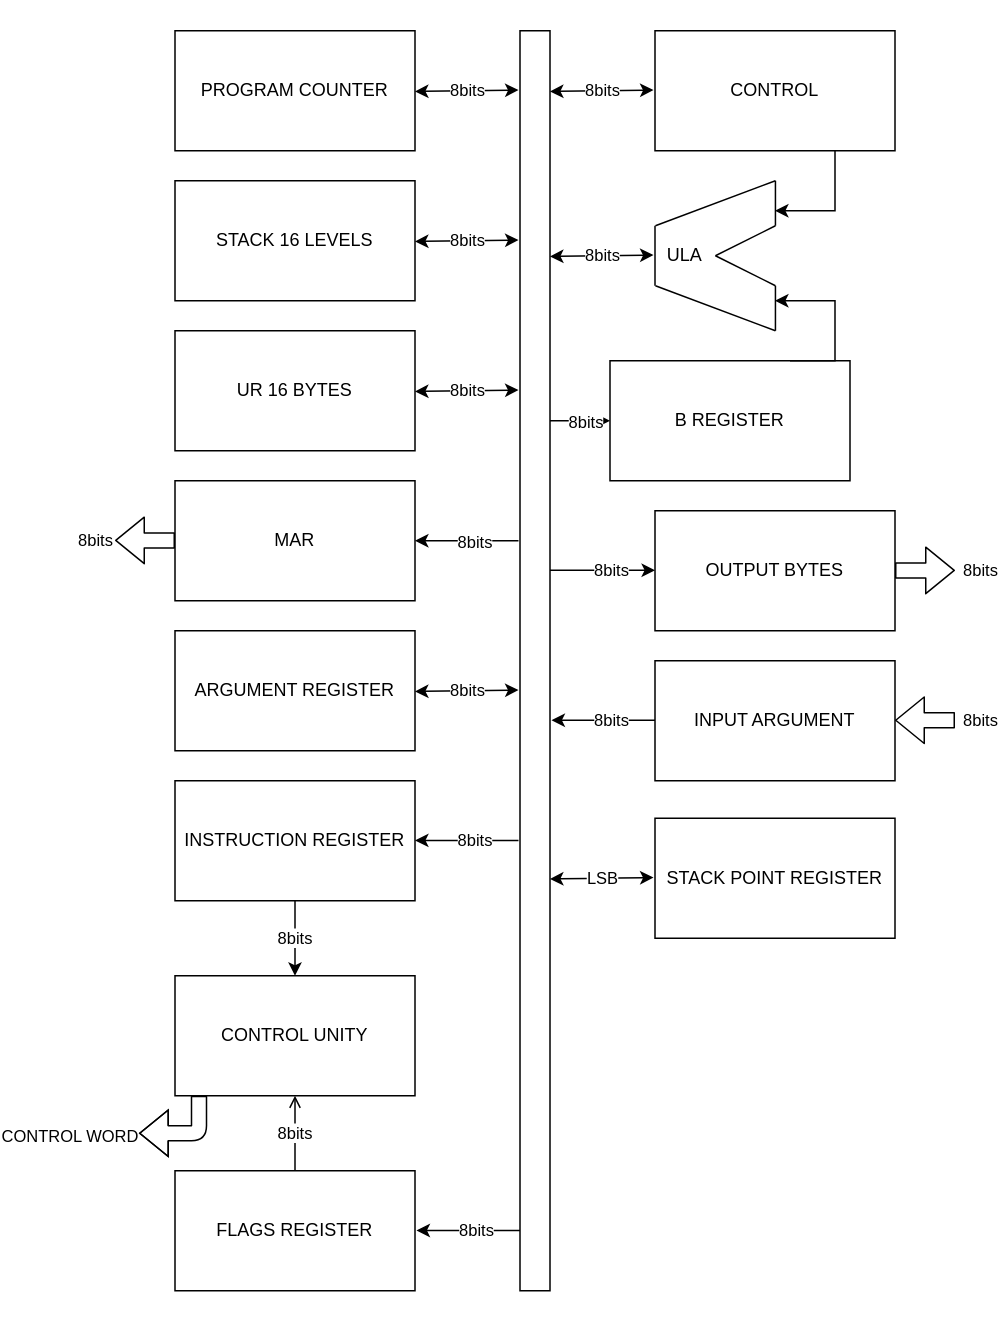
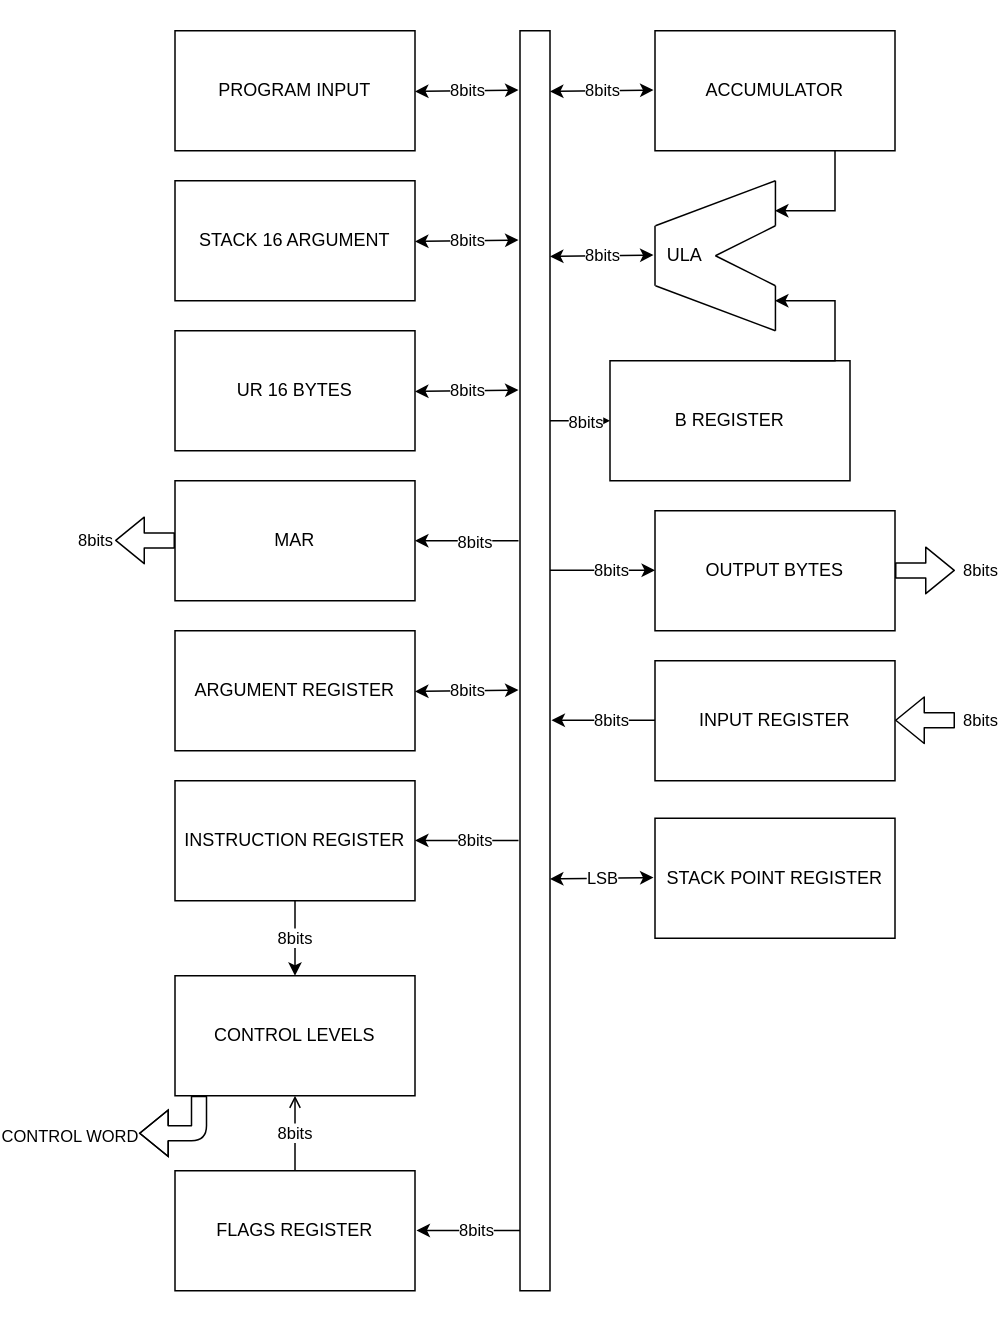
node "PROGRAM COUNTER": label "PROGRAM COUNTER" -> "PROGRAM INPUT"
node "CONTROL": label "CONTROL" -> "ACCUMULATOR"
node "STACK 16 LEVELS": label "STACK 16 LEVELS" -> "STACK 16 ARGUMENT"
node "INPUT ARGUMENT": label "INPUT ARGUMENT" -> "INPUT REGISTER"
node "CONTROL UNITY": label "CONTROL UNITY" -> "CONTROL LEVELS"
